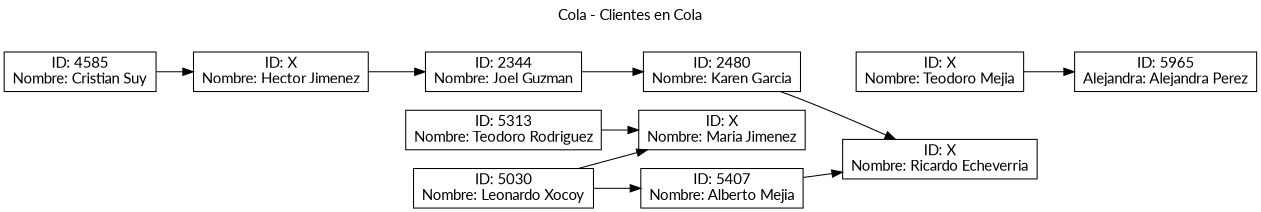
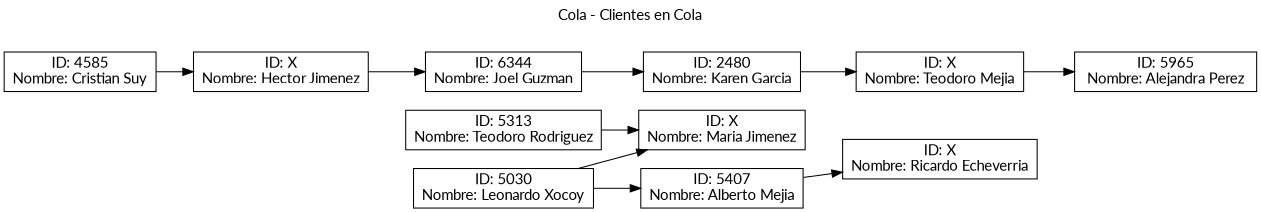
node "ID: 2344 Nombre: Joel Guzman": label "ID: 2344 Nombre: Joel Guzman" -> "ID: 6344 Nombre: Joel Guzman"
node "ID: 5965 Alejandra: Alejandra Perez": label "ID: 5965 Alejandra: Alejandra Perez" -> "ID: 5965 Nombre: Alejandra Perez"
edge "ID: 2480 Nombre: Karen Garcia" -> "ID: X Nombre: Ricardo Echeverria": now "ID: 2480 Nombre: Karen Garcia" -> "ID: X Nombre: Teodoro Mejia"
